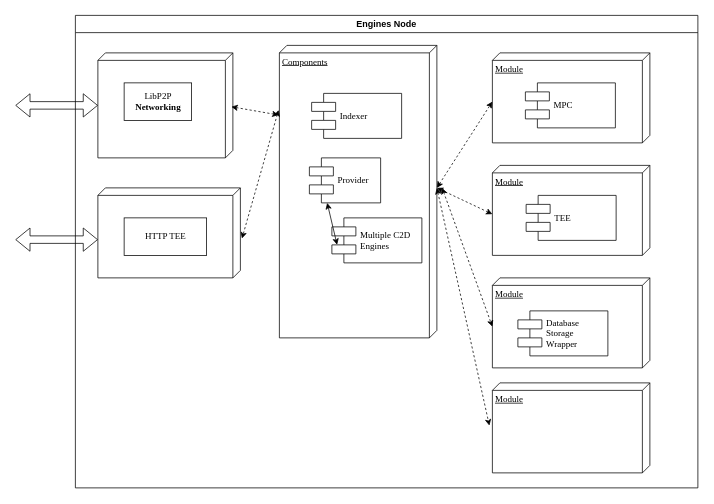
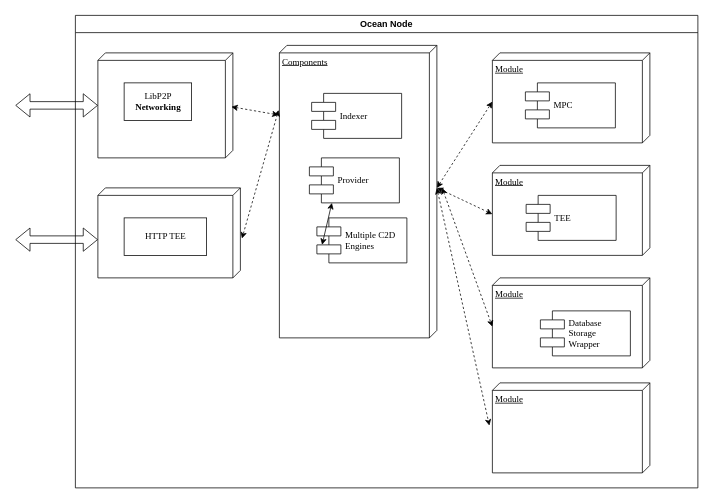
node "Engines Node": label "Engines Node" -> "Ocean Node"
node "Provider": size 71x45 -> 90x45
node "Multiple C2D Engines": moved (377, 240) -> (362, 240)
node "Database Storage Wrapper": moved (563, 333) -> (585, 333)
